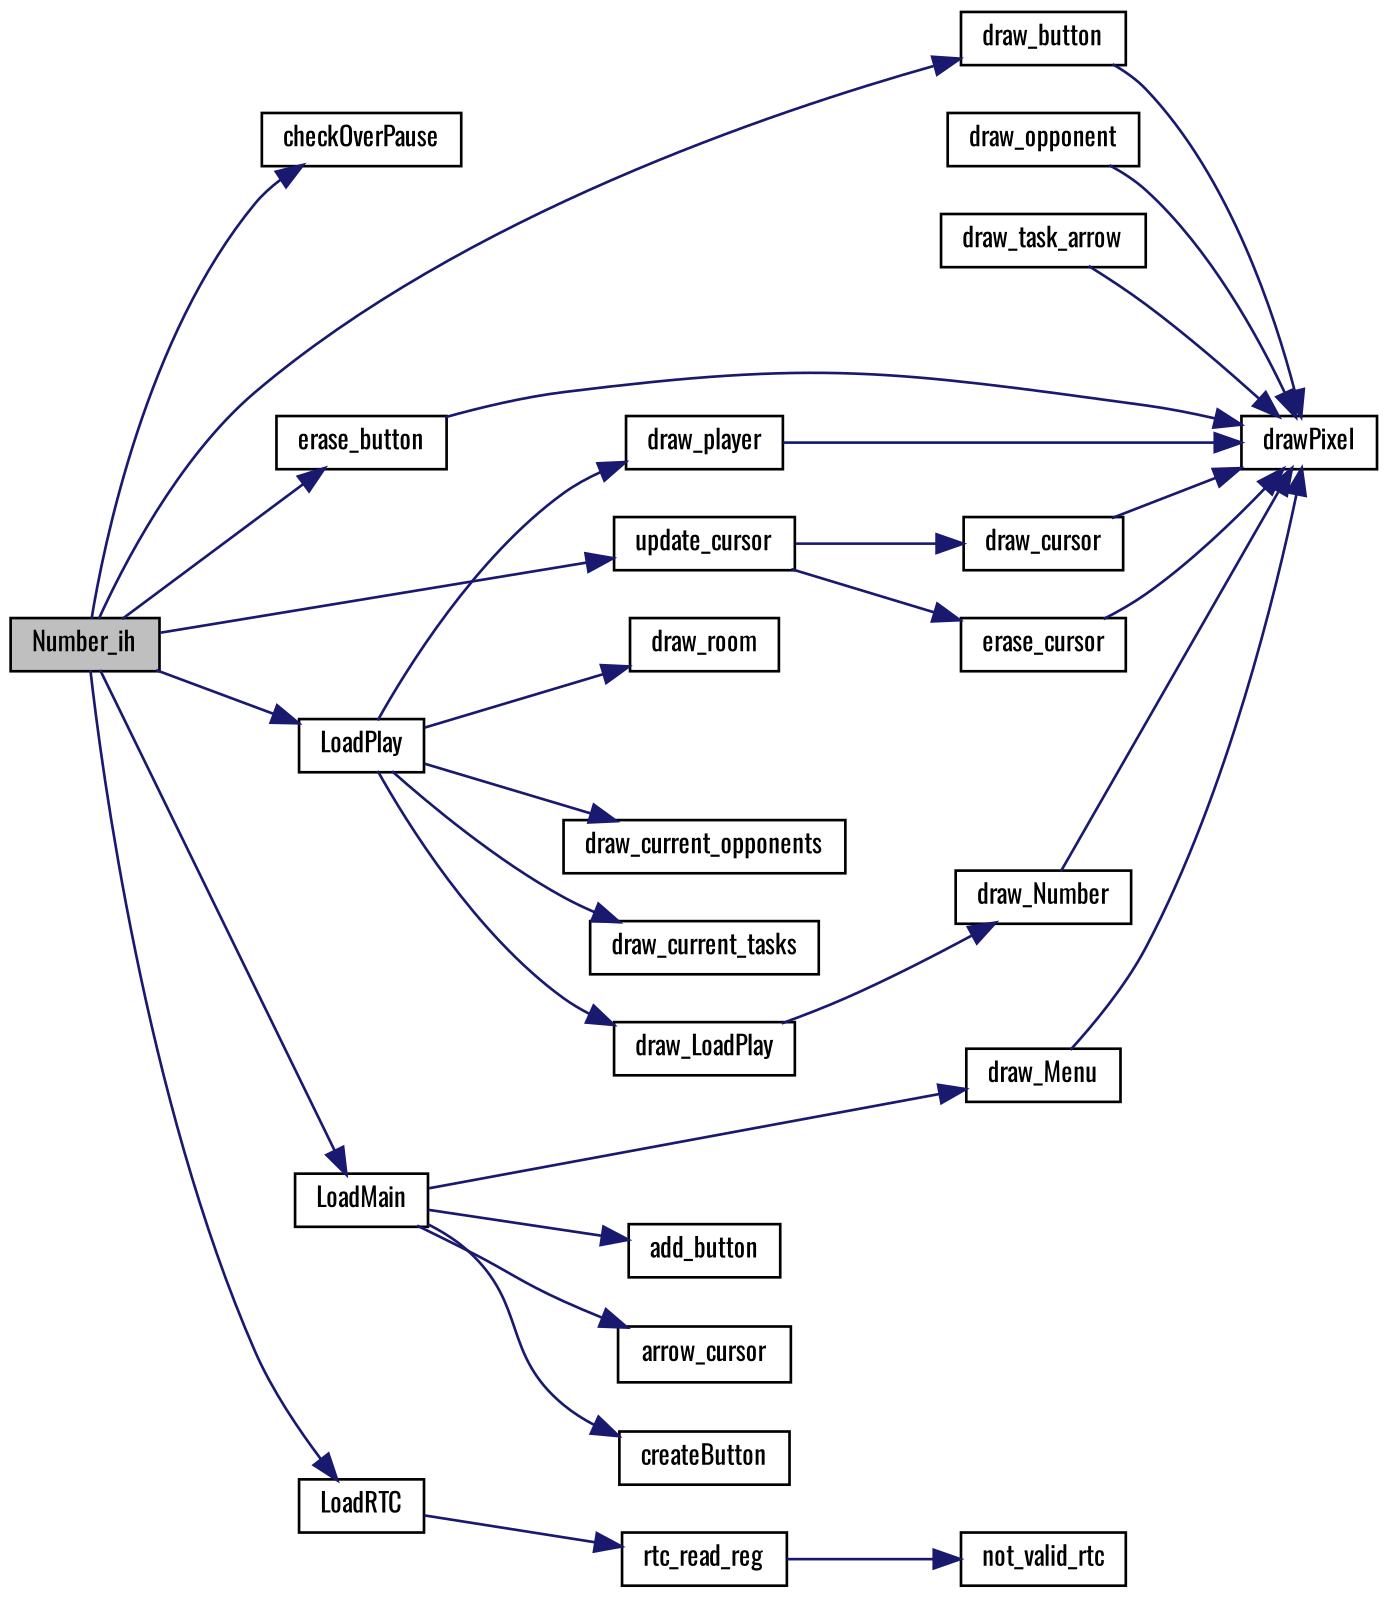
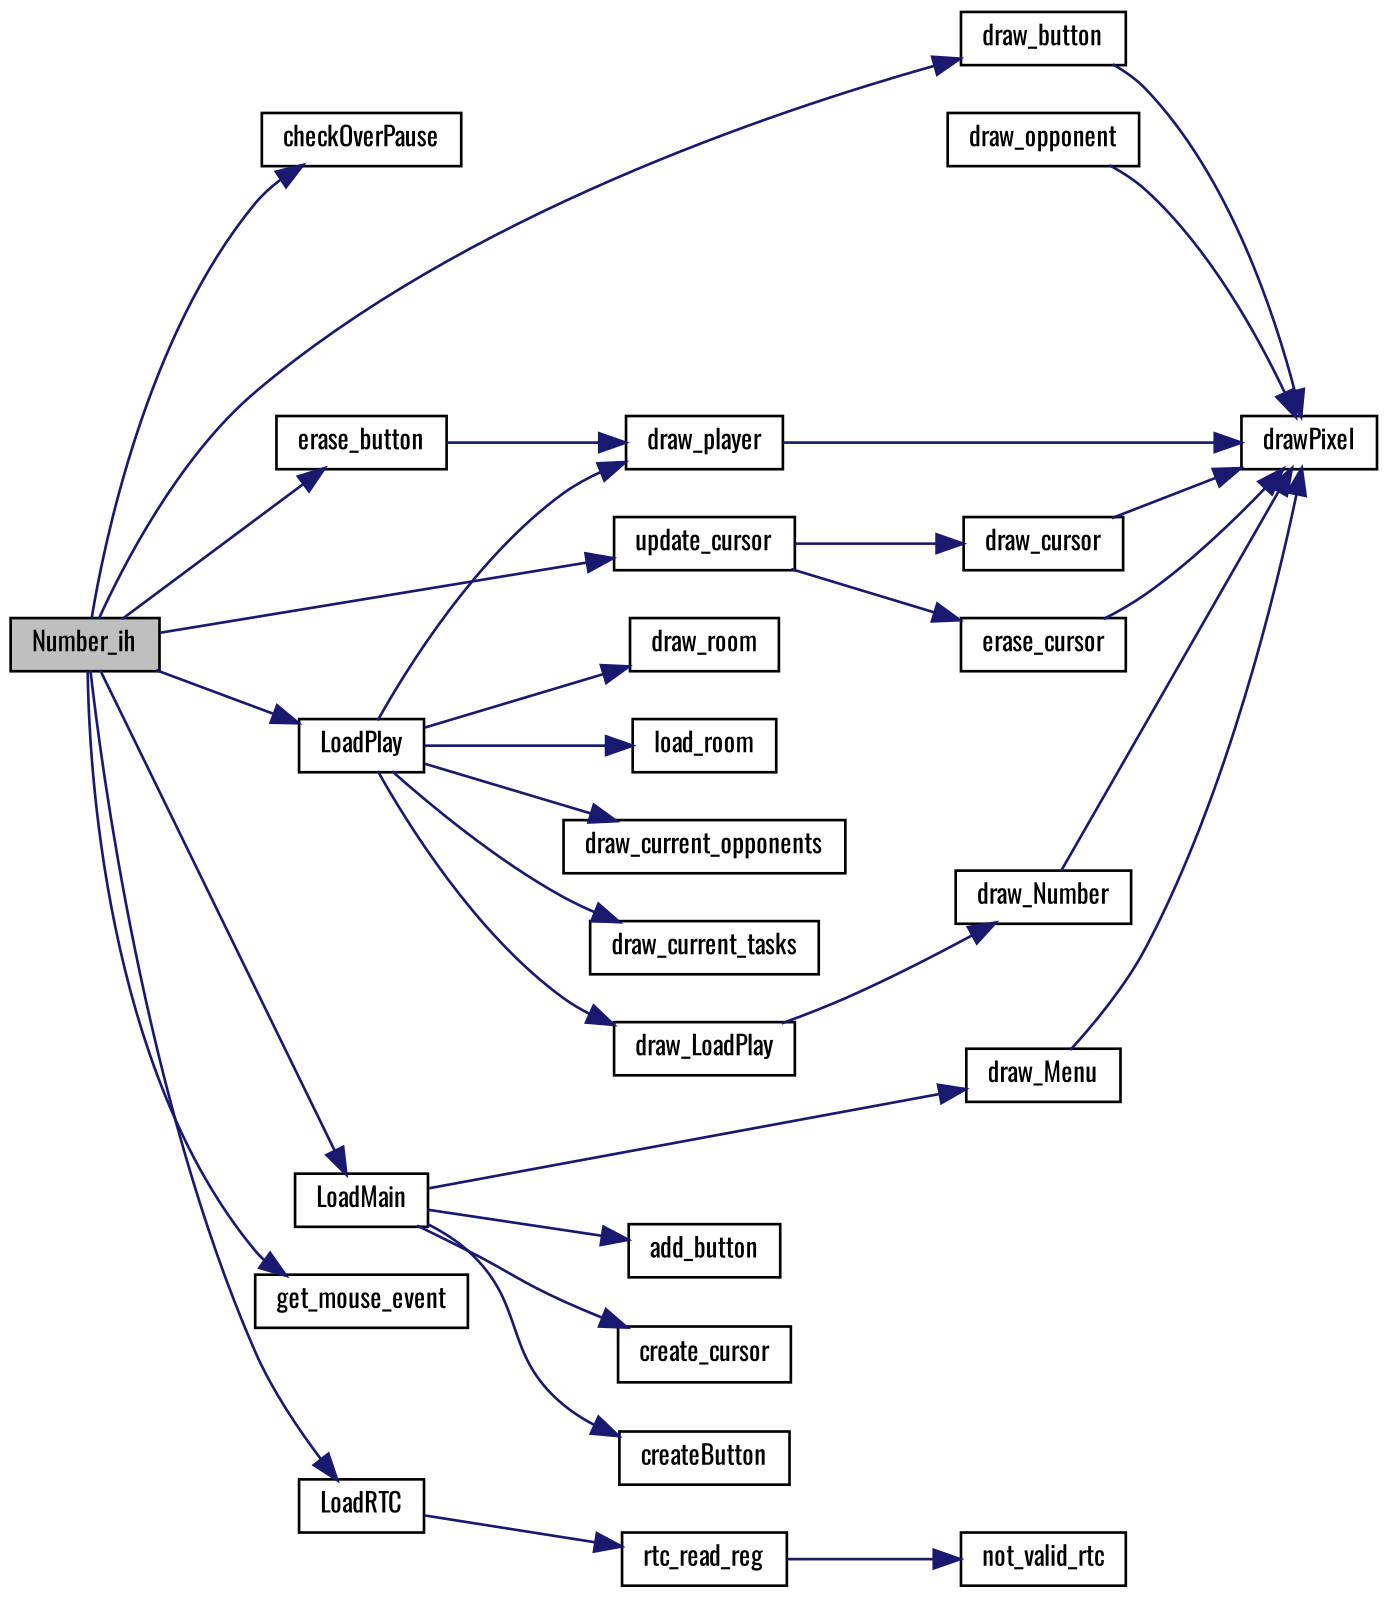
node "draw_task_arrow": removed
edge "erase_button" -> "drawPixel": now "erase_button" -> "draw_player"
node "load_room": added
node "get_mouse_event": added
node "arrow_cursor": label "arrow_cursor" -> "create_cursor"
